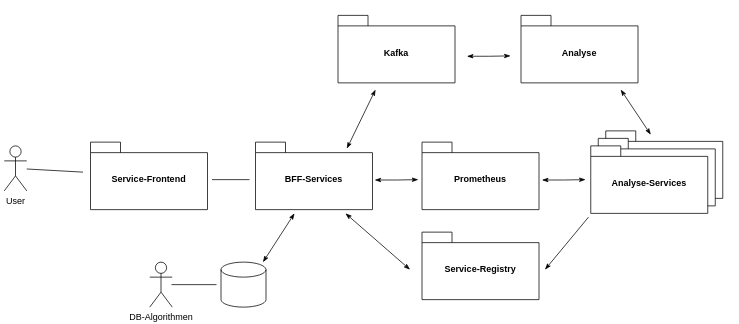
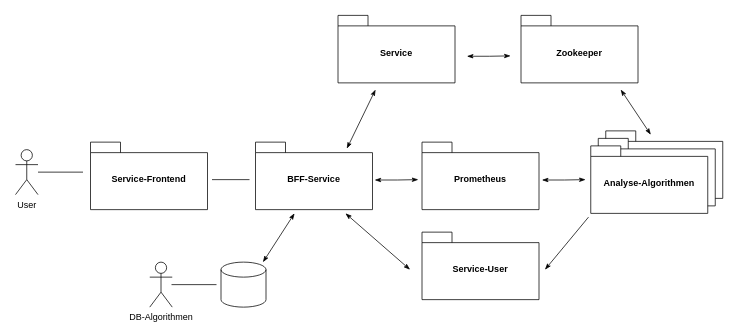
node "Kafka": label "Kafka" -> "Service"
node "Analyse": label "Analyse" -> "Zookeeper"
node "User": moved (15, 168) -> (27, 172)
node "BFF-Services": label "BFF-Services" -> "BFF-Service"
node "Analyse-Services": label "Analyse-Services" -> "Analyse-Algorithmen"
node "Service-Registry": label "Service-Registry" -> "Service-User"
